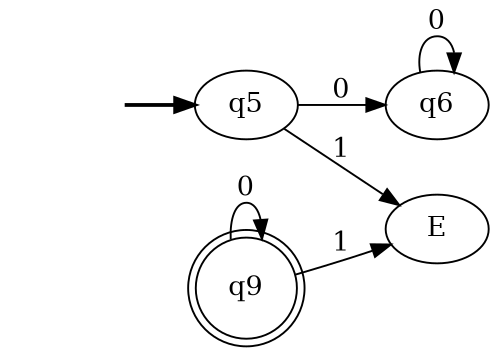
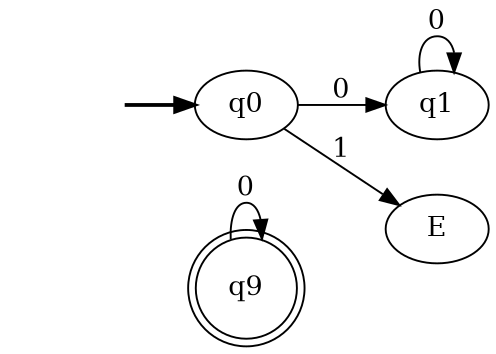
node "q5": label "q5" -> "q0"
node "q6": label "q6" -> "q1"
edge "q9" -> "E": removed, label "1"
